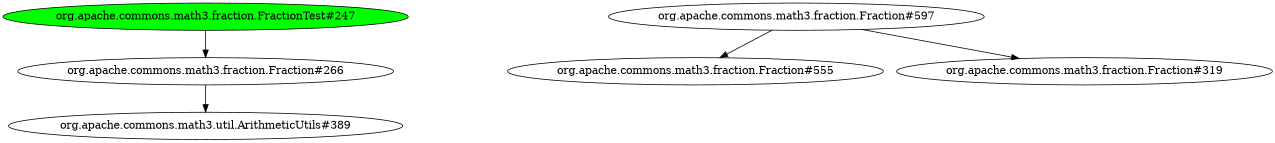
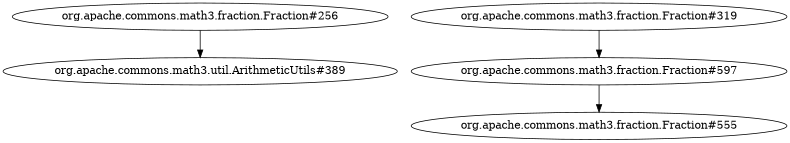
node "org.apache.commons.math3.fraction.FractionTest#247": removed
edge "org.apache.commons.math3.fraction.Fraction#597" -> "org.apache.commons.math3.fraction.Fraction#319": reversed
node "org.apache.commons.math3.fraction.Fraction#266": label "org.apache.commons.math3.fraction.Fraction#266" -> "org.apache.commons.math3.fraction.Fraction#256"
